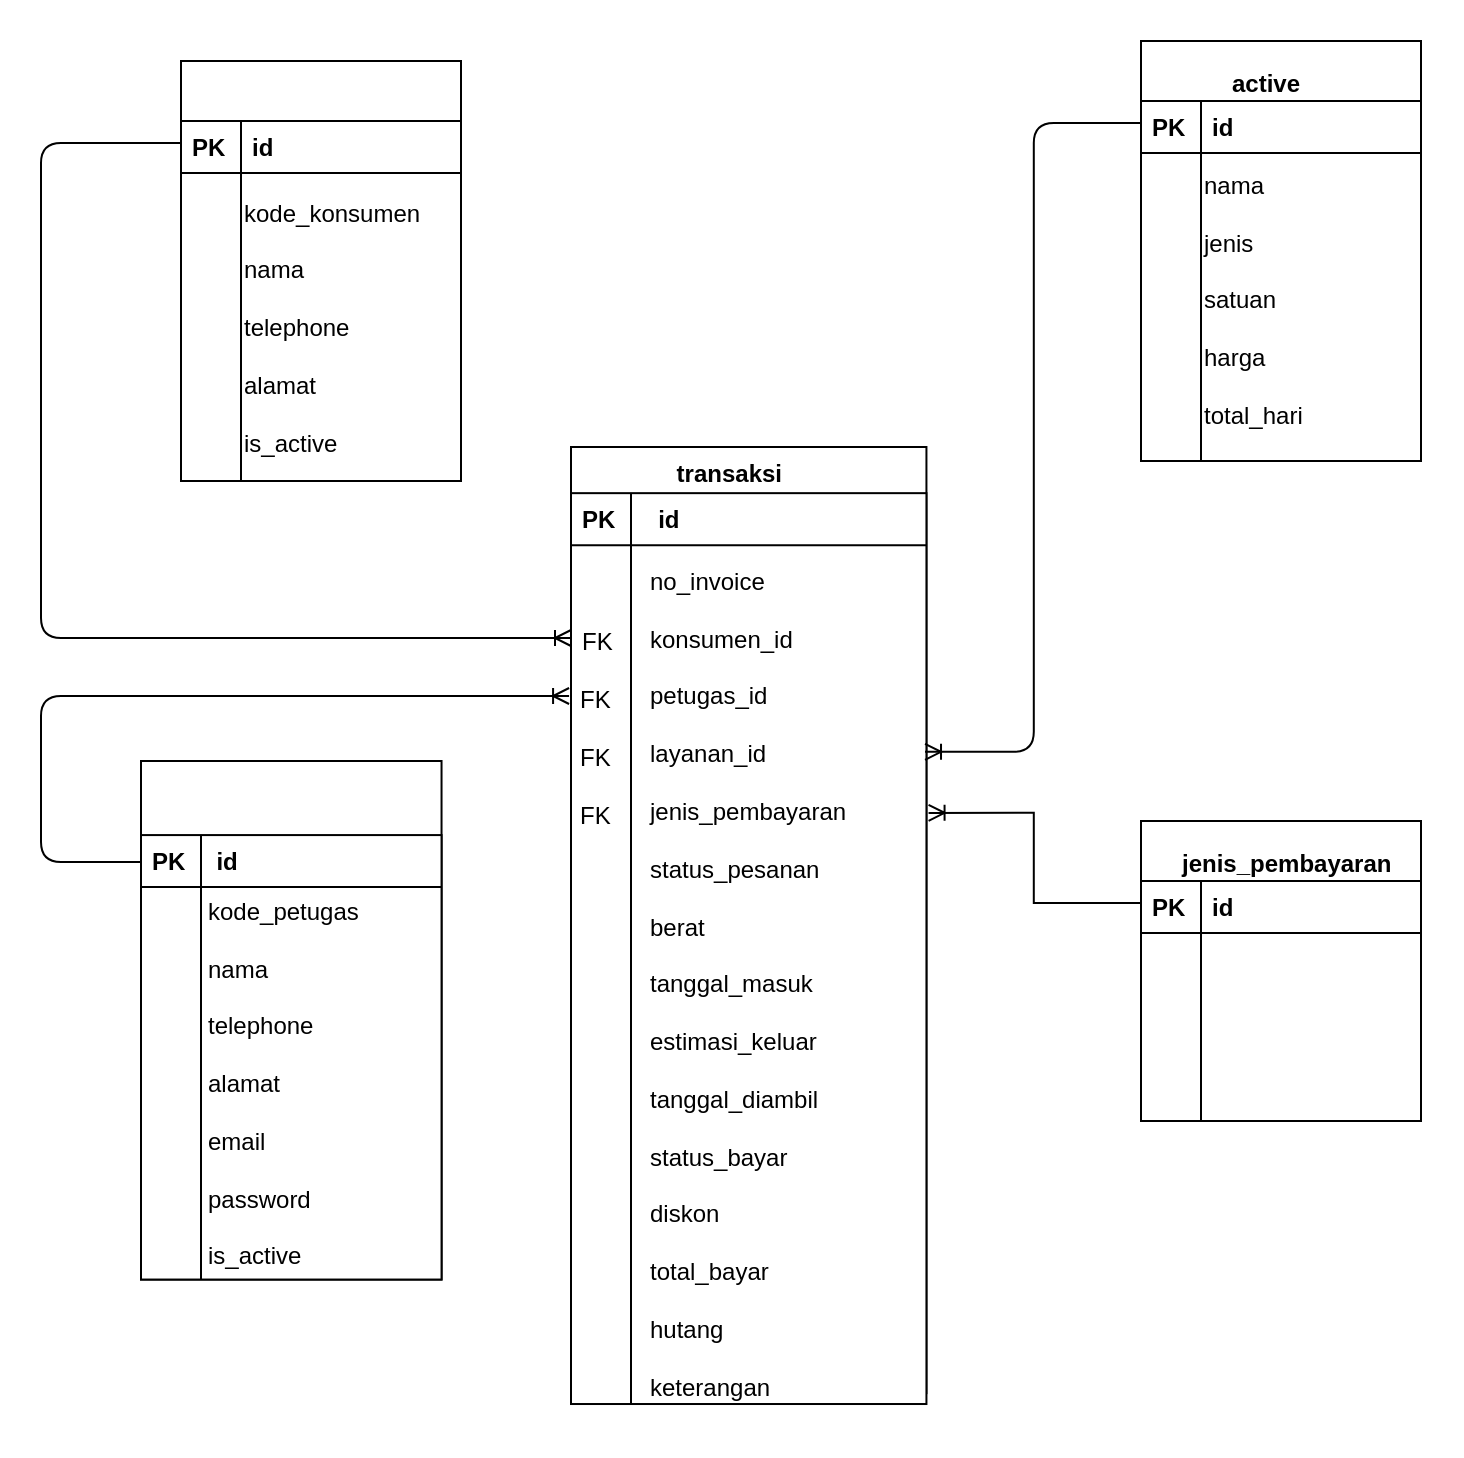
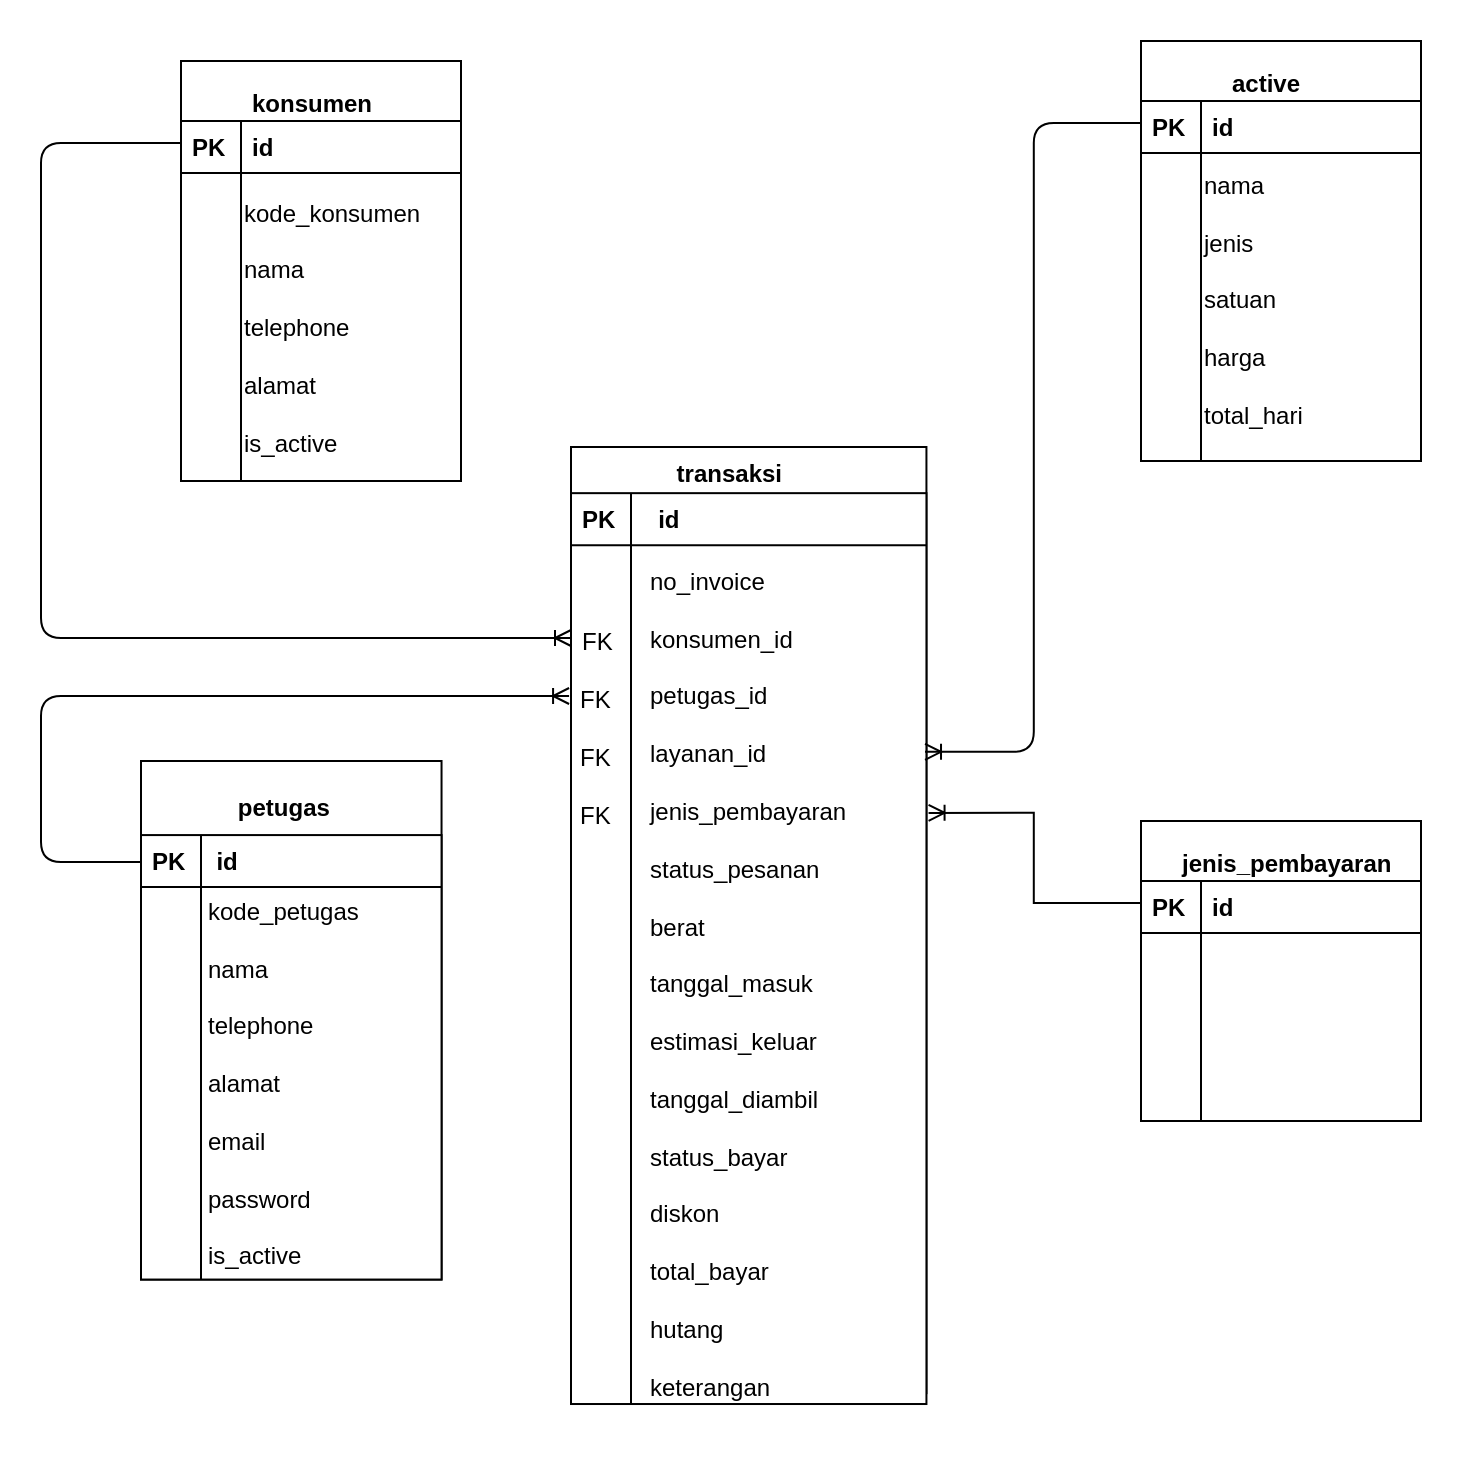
node "konsumen": added
node "petugas": added
